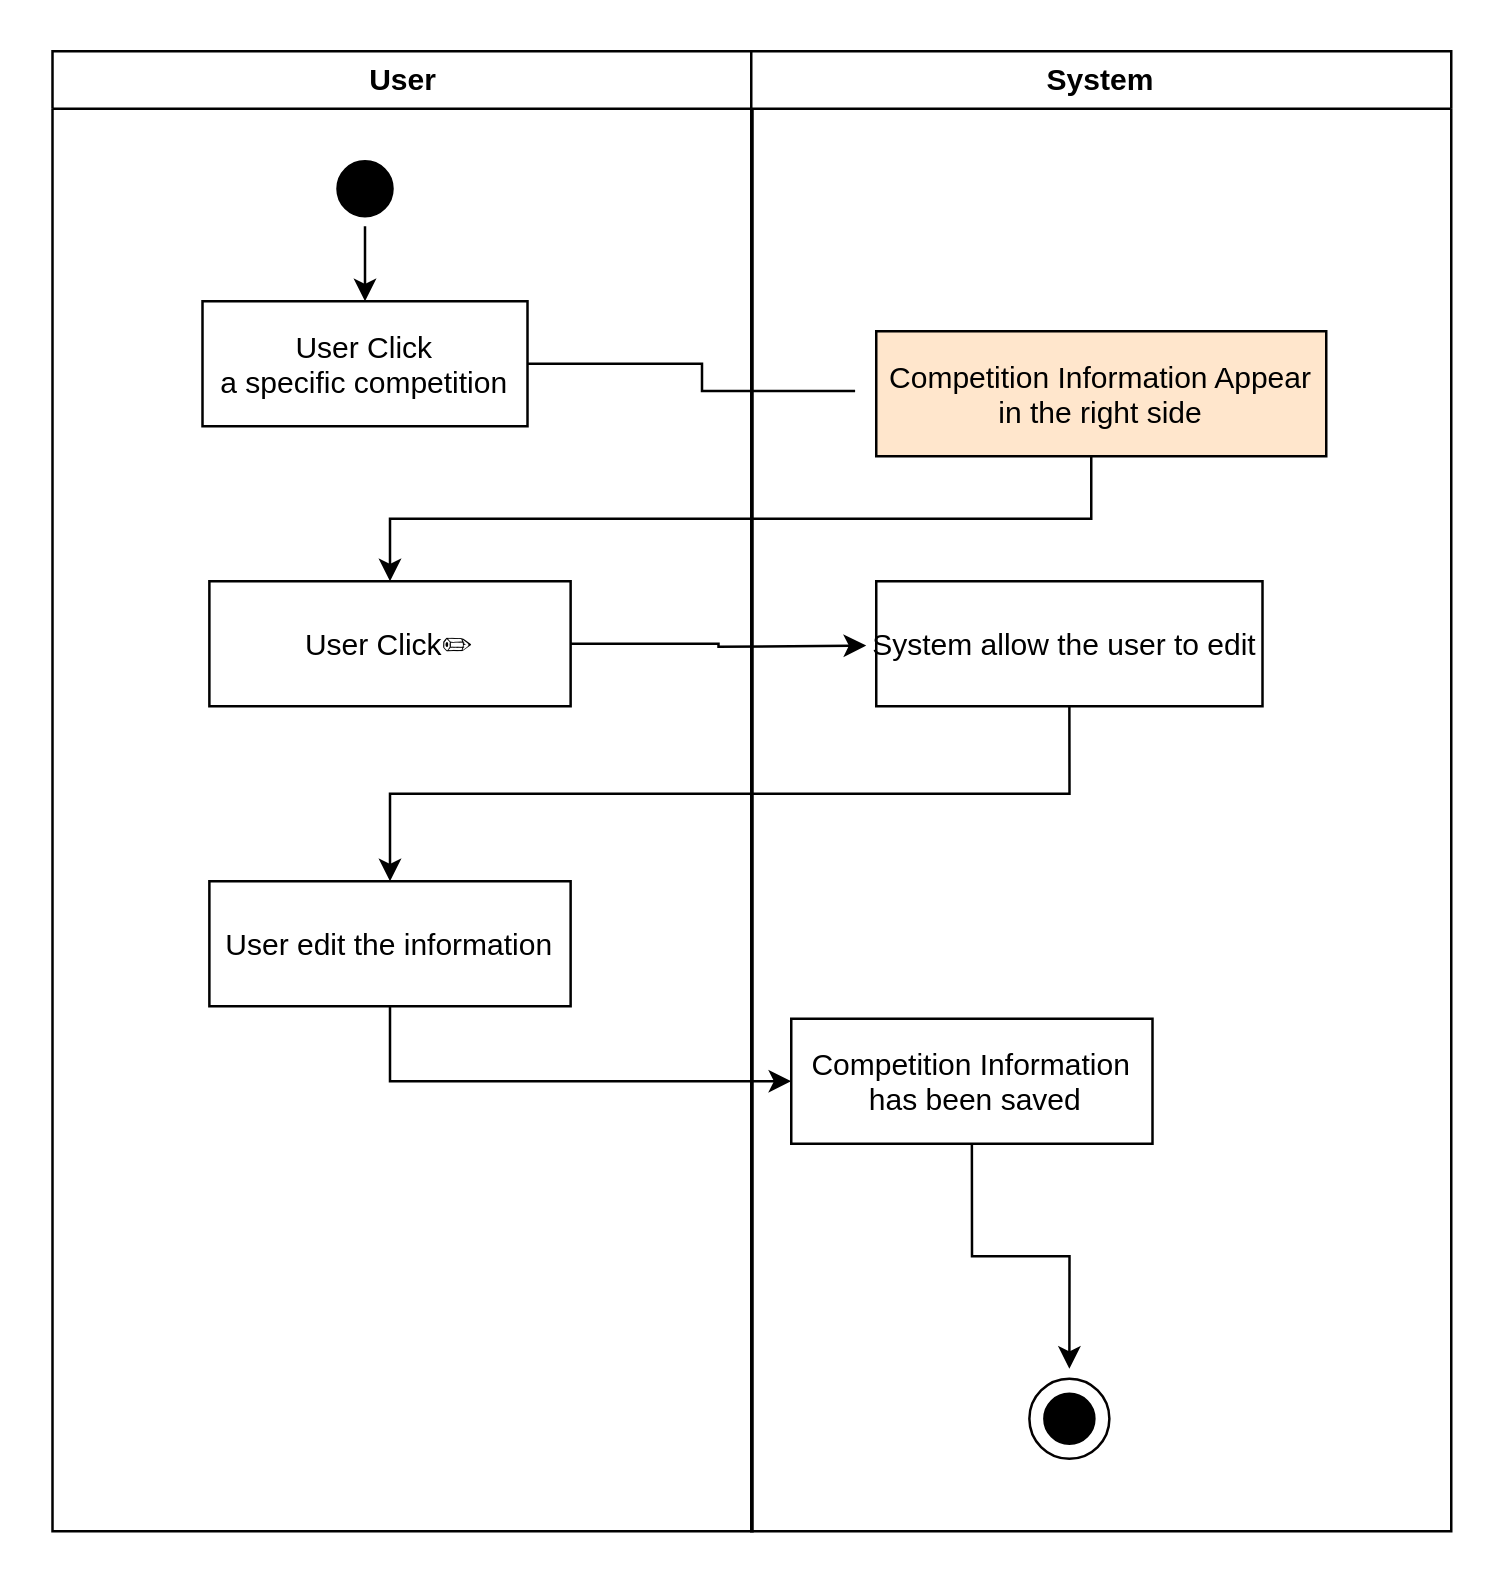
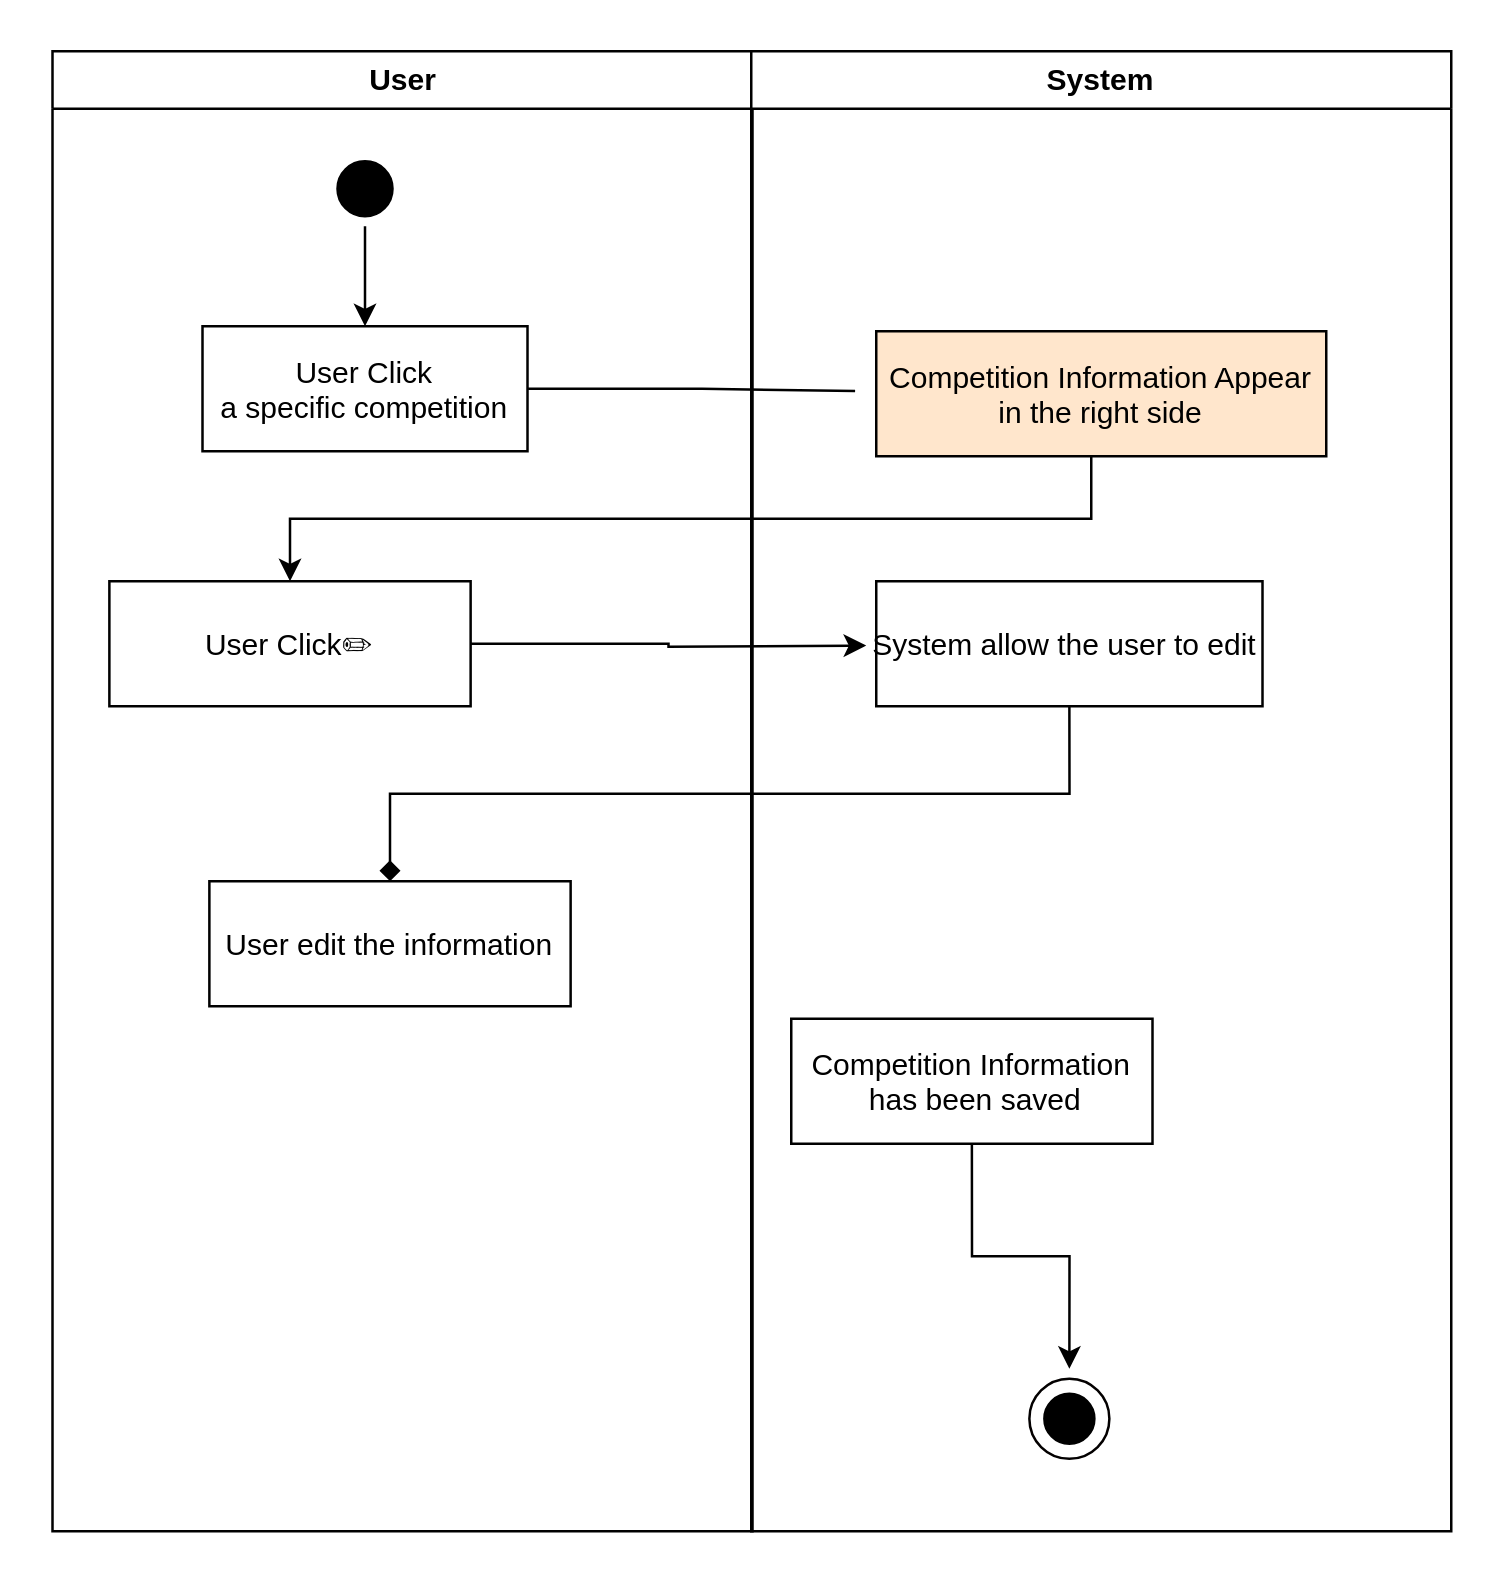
node "User Click a specific competition": moved (365, 364) -> (365, 389)
node "User Click✏️": moved (390, 644) -> (290, 644)
edge "System allow the user to edit" -> "User edit the information": arrowhead classic -> diamond
edge "User edit the information" -> "Competition Information has been saved": removed
